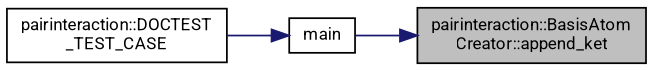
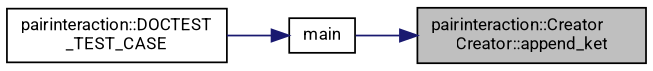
node "pairinteraction::BasisAtom Creator::append_ket": label "pairinteraction::BasisAtom Creator::append_ket" -> "pairinteraction::Creator Creator::append_ket"
